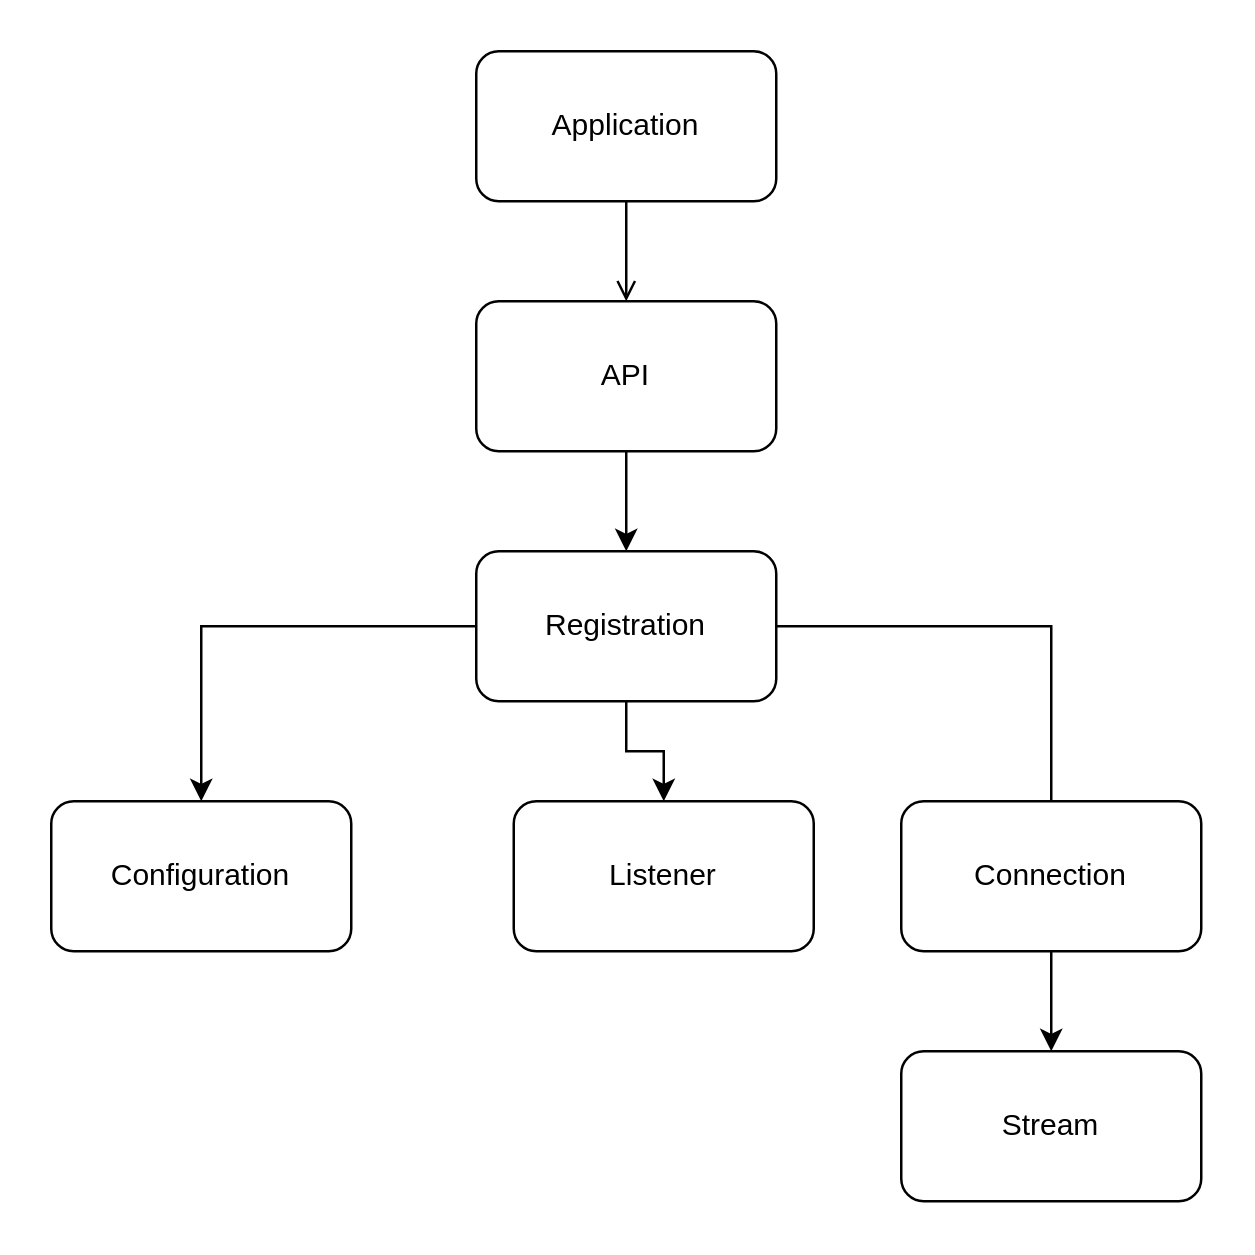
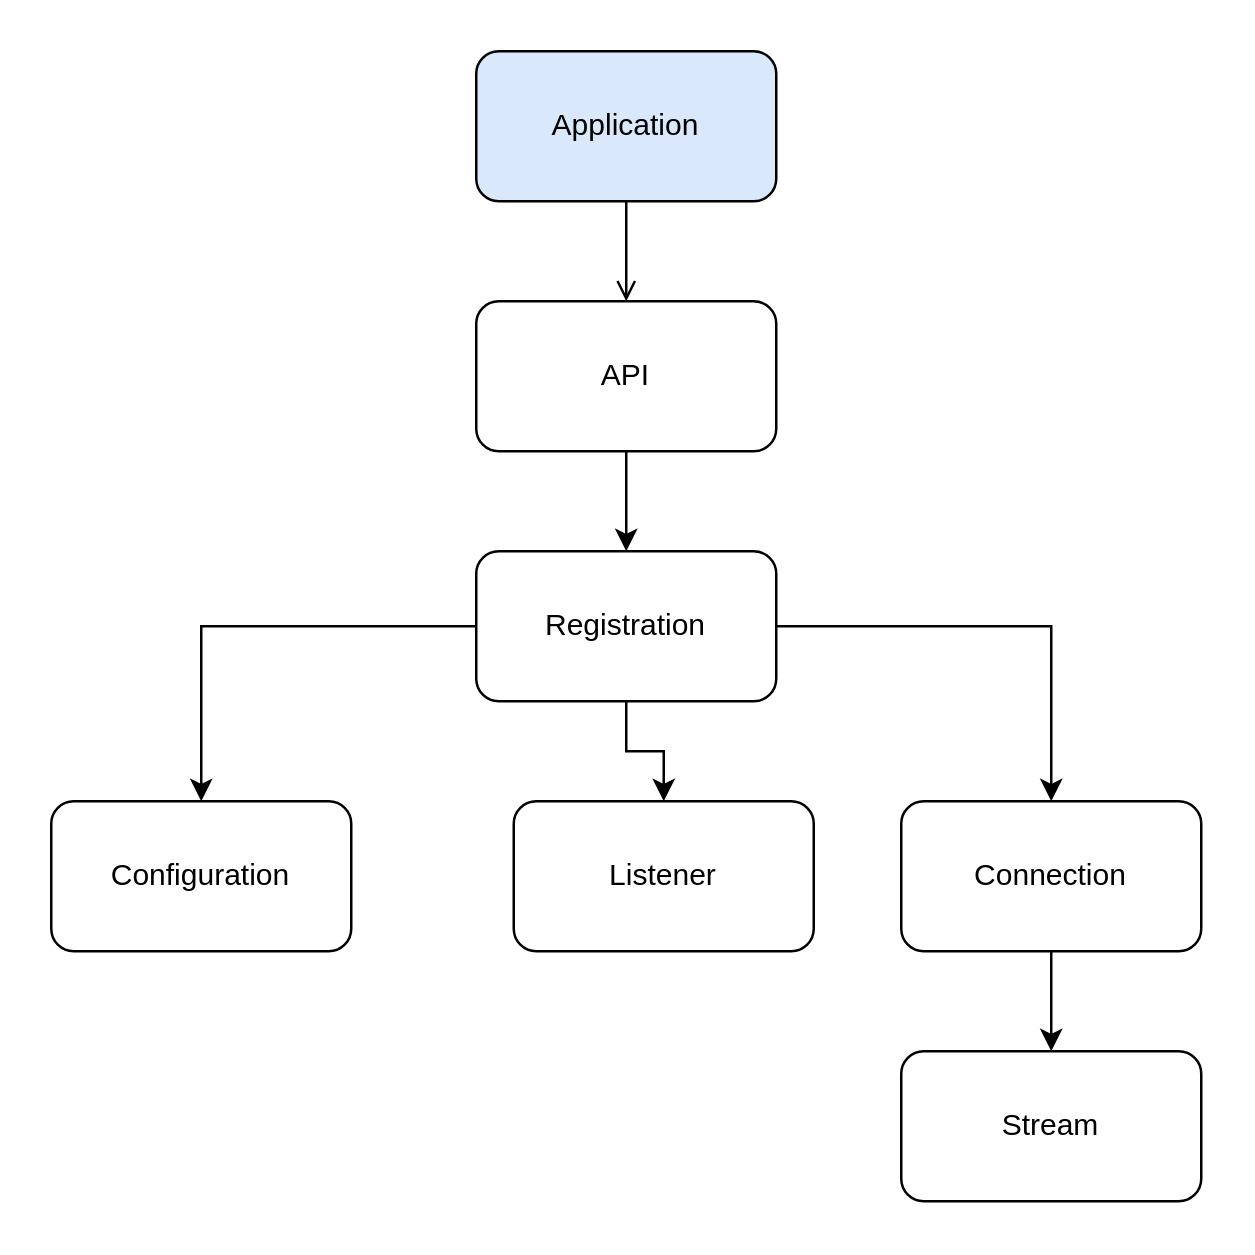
node "Application": fillcolor #ffffff -> #dae8fc
edge "Registration" -- "Connection": arrowhead none -> classic
